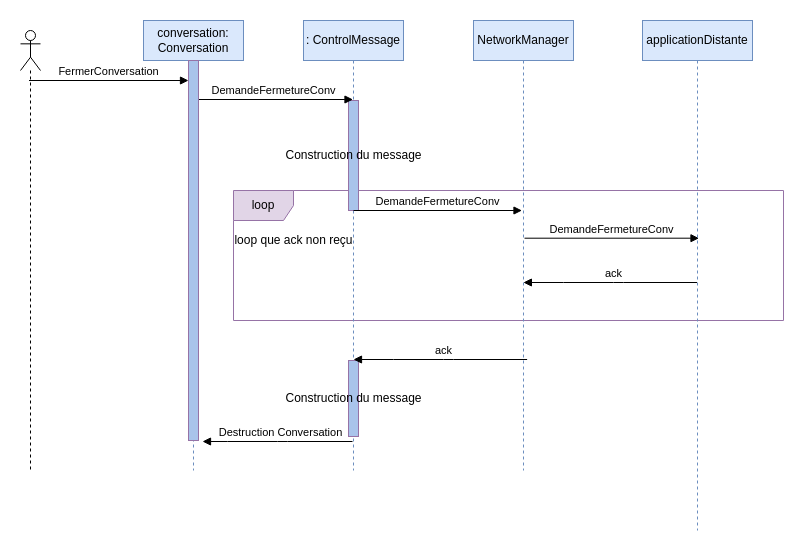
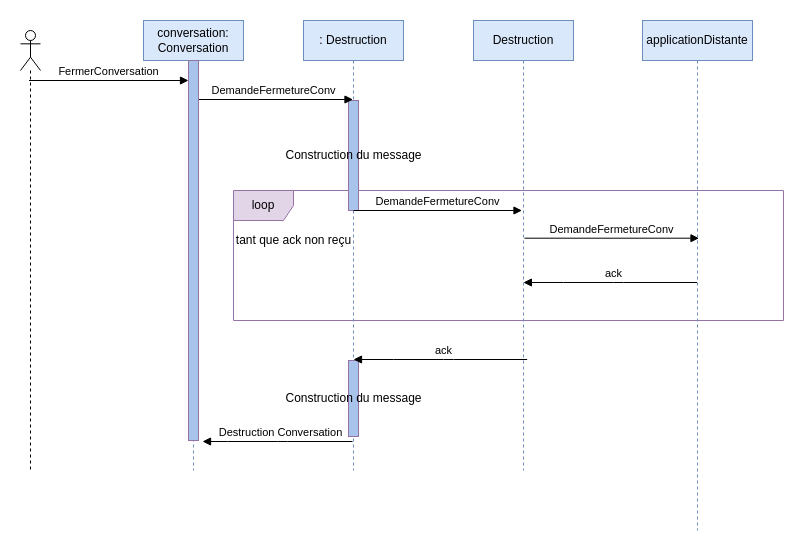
node ": ControlMessage": label ": ControlMessage" -> ": Destruction"
node "NetworkManager": label "NetworkManager" -> "Destruction"
node "loop que ack non reçu": label "loop que ack non reçu" -> "tant que ack non reçu"
